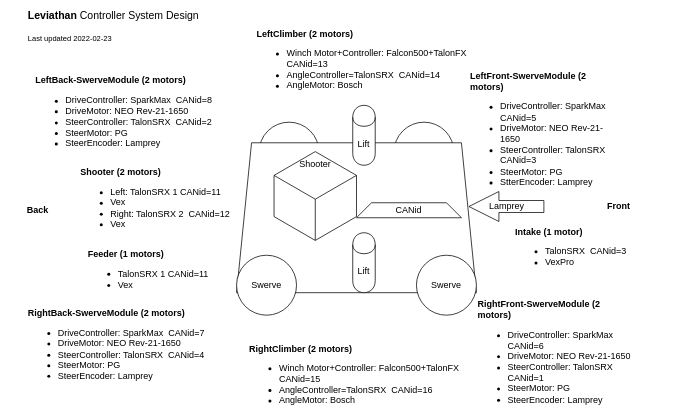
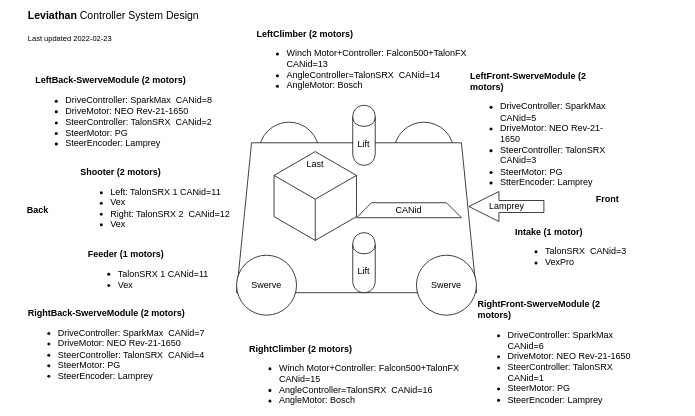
node "Shooter": label "Shooter" -> "Last"
node "Front": moved (619, 207) -> (608, 199)
